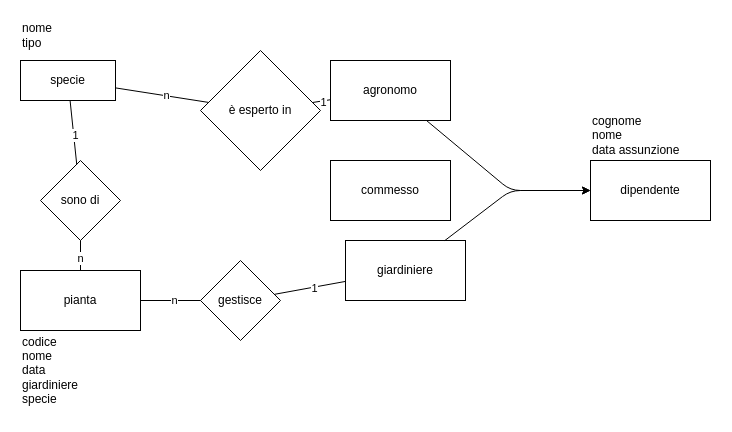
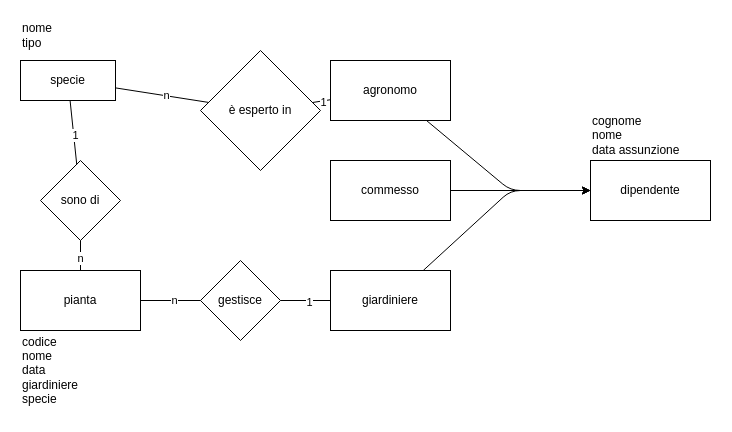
edge "commesso" -> "dipendente": added
node "giardiniere": moved (406, 271) -> (391, 301)
